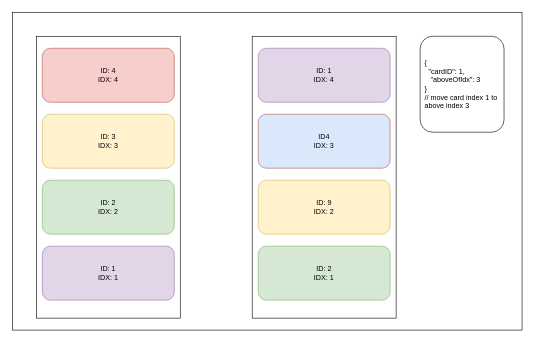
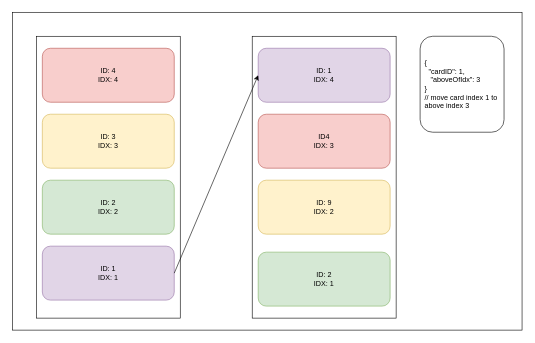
node "ID4 IDX: 3": fillcolor #dae8fc -> #f8cecc
edge "ID: 1 IDX: 1" -> "ID: 1 IDX: 4": added
node "ID: 2 IDX: 1": moved (324, 273) -> (324, 279)
